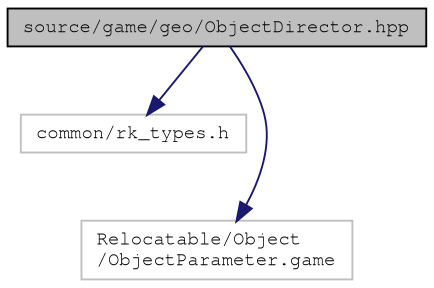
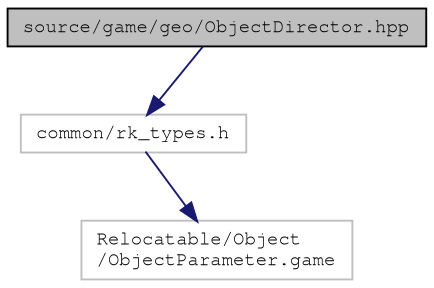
edge "source/game/geo/ObjectDirector.hpp" -> "Relocatable/Object /ObjectParameter.game": now "common/rk_types.h" -> "Relocatable/Object /ObjectParameter.game"
